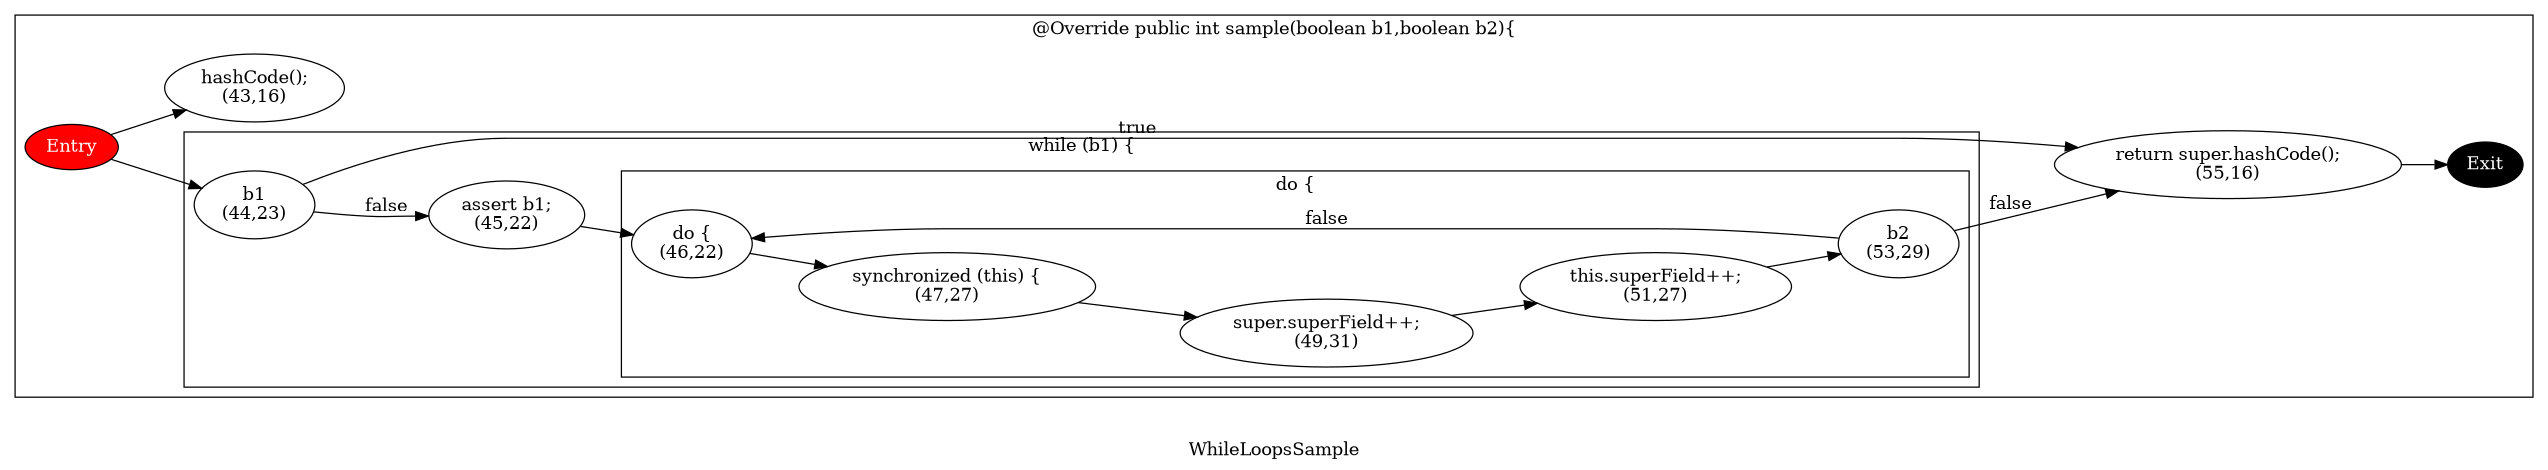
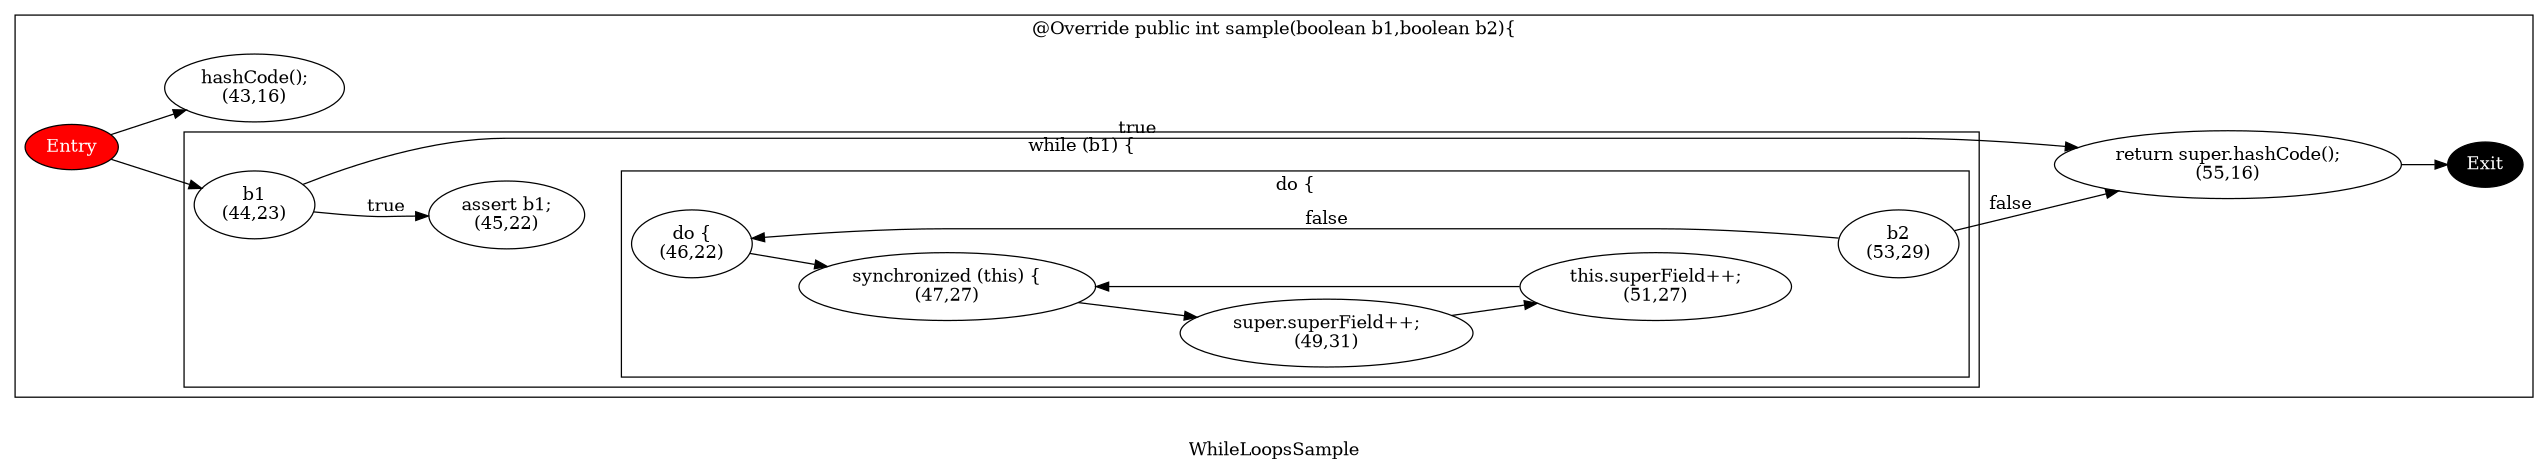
edge "b1 (44,23)" -> "assert b1; (45,22)": label "false" -> "true"
edge "assert b1; (45,22)" -> "do { (46,22)": removed
edge "this.superField++; (51,27)" -> "b2 (53,29)": now "this.superField++; (51,27)" -> "synchronized (this) { (47,27)"
